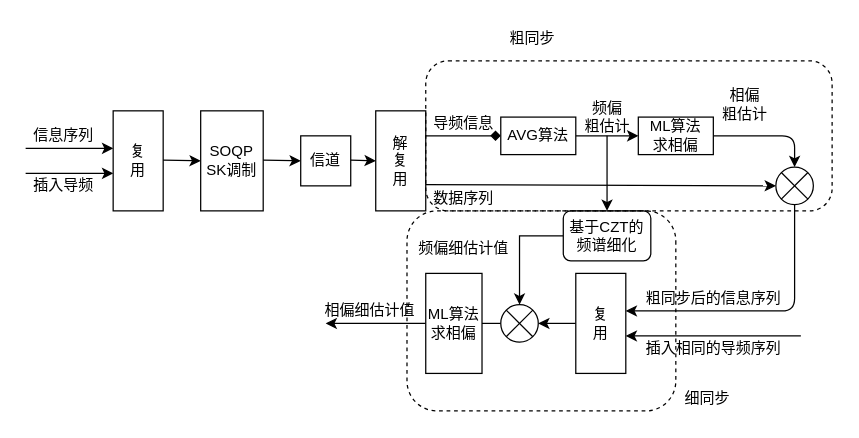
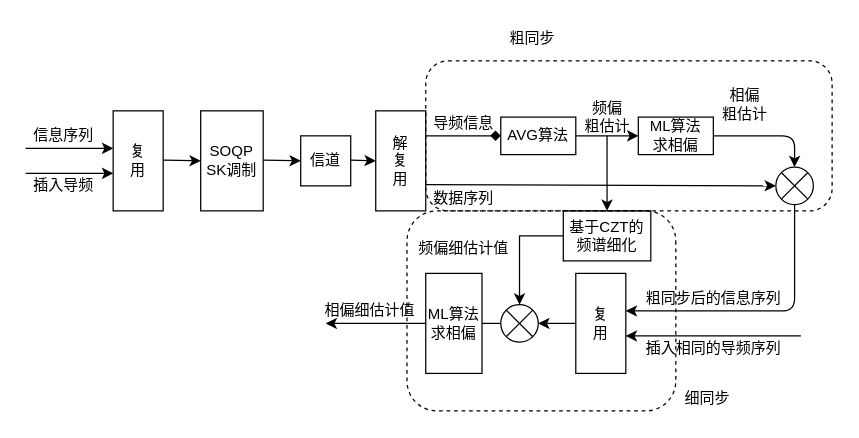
node "基于CZT的频谱细化": shape rounded rectangle -> rectangle
